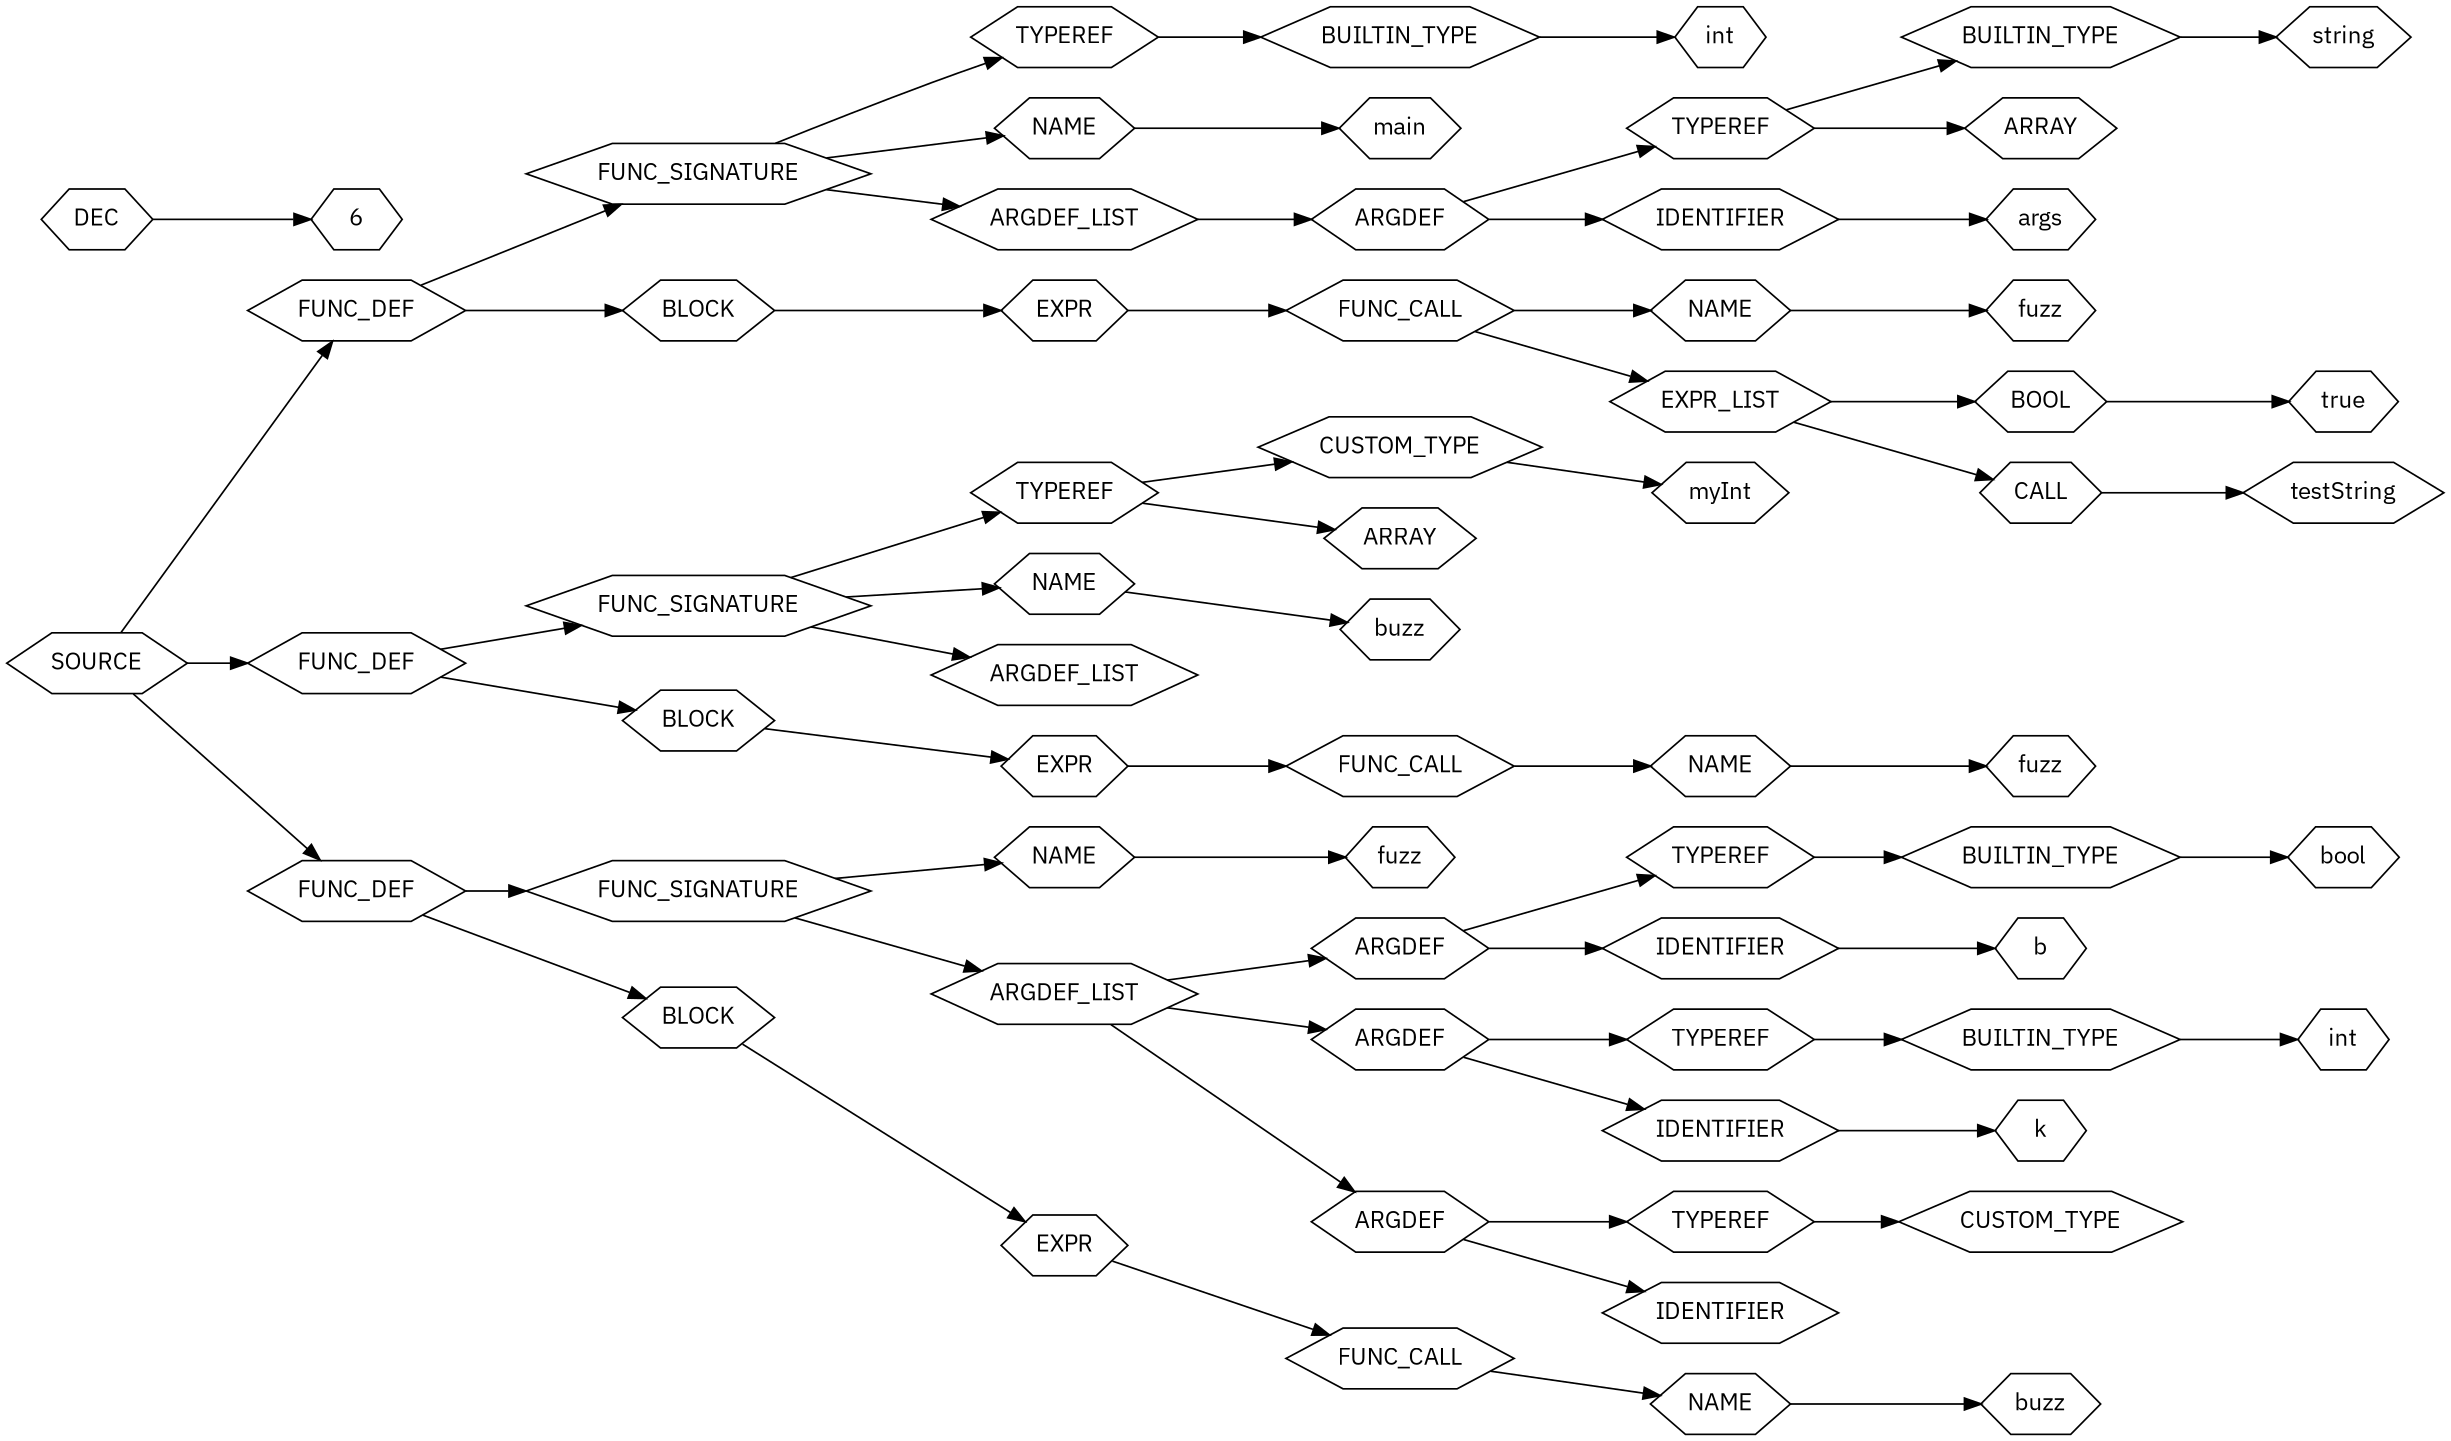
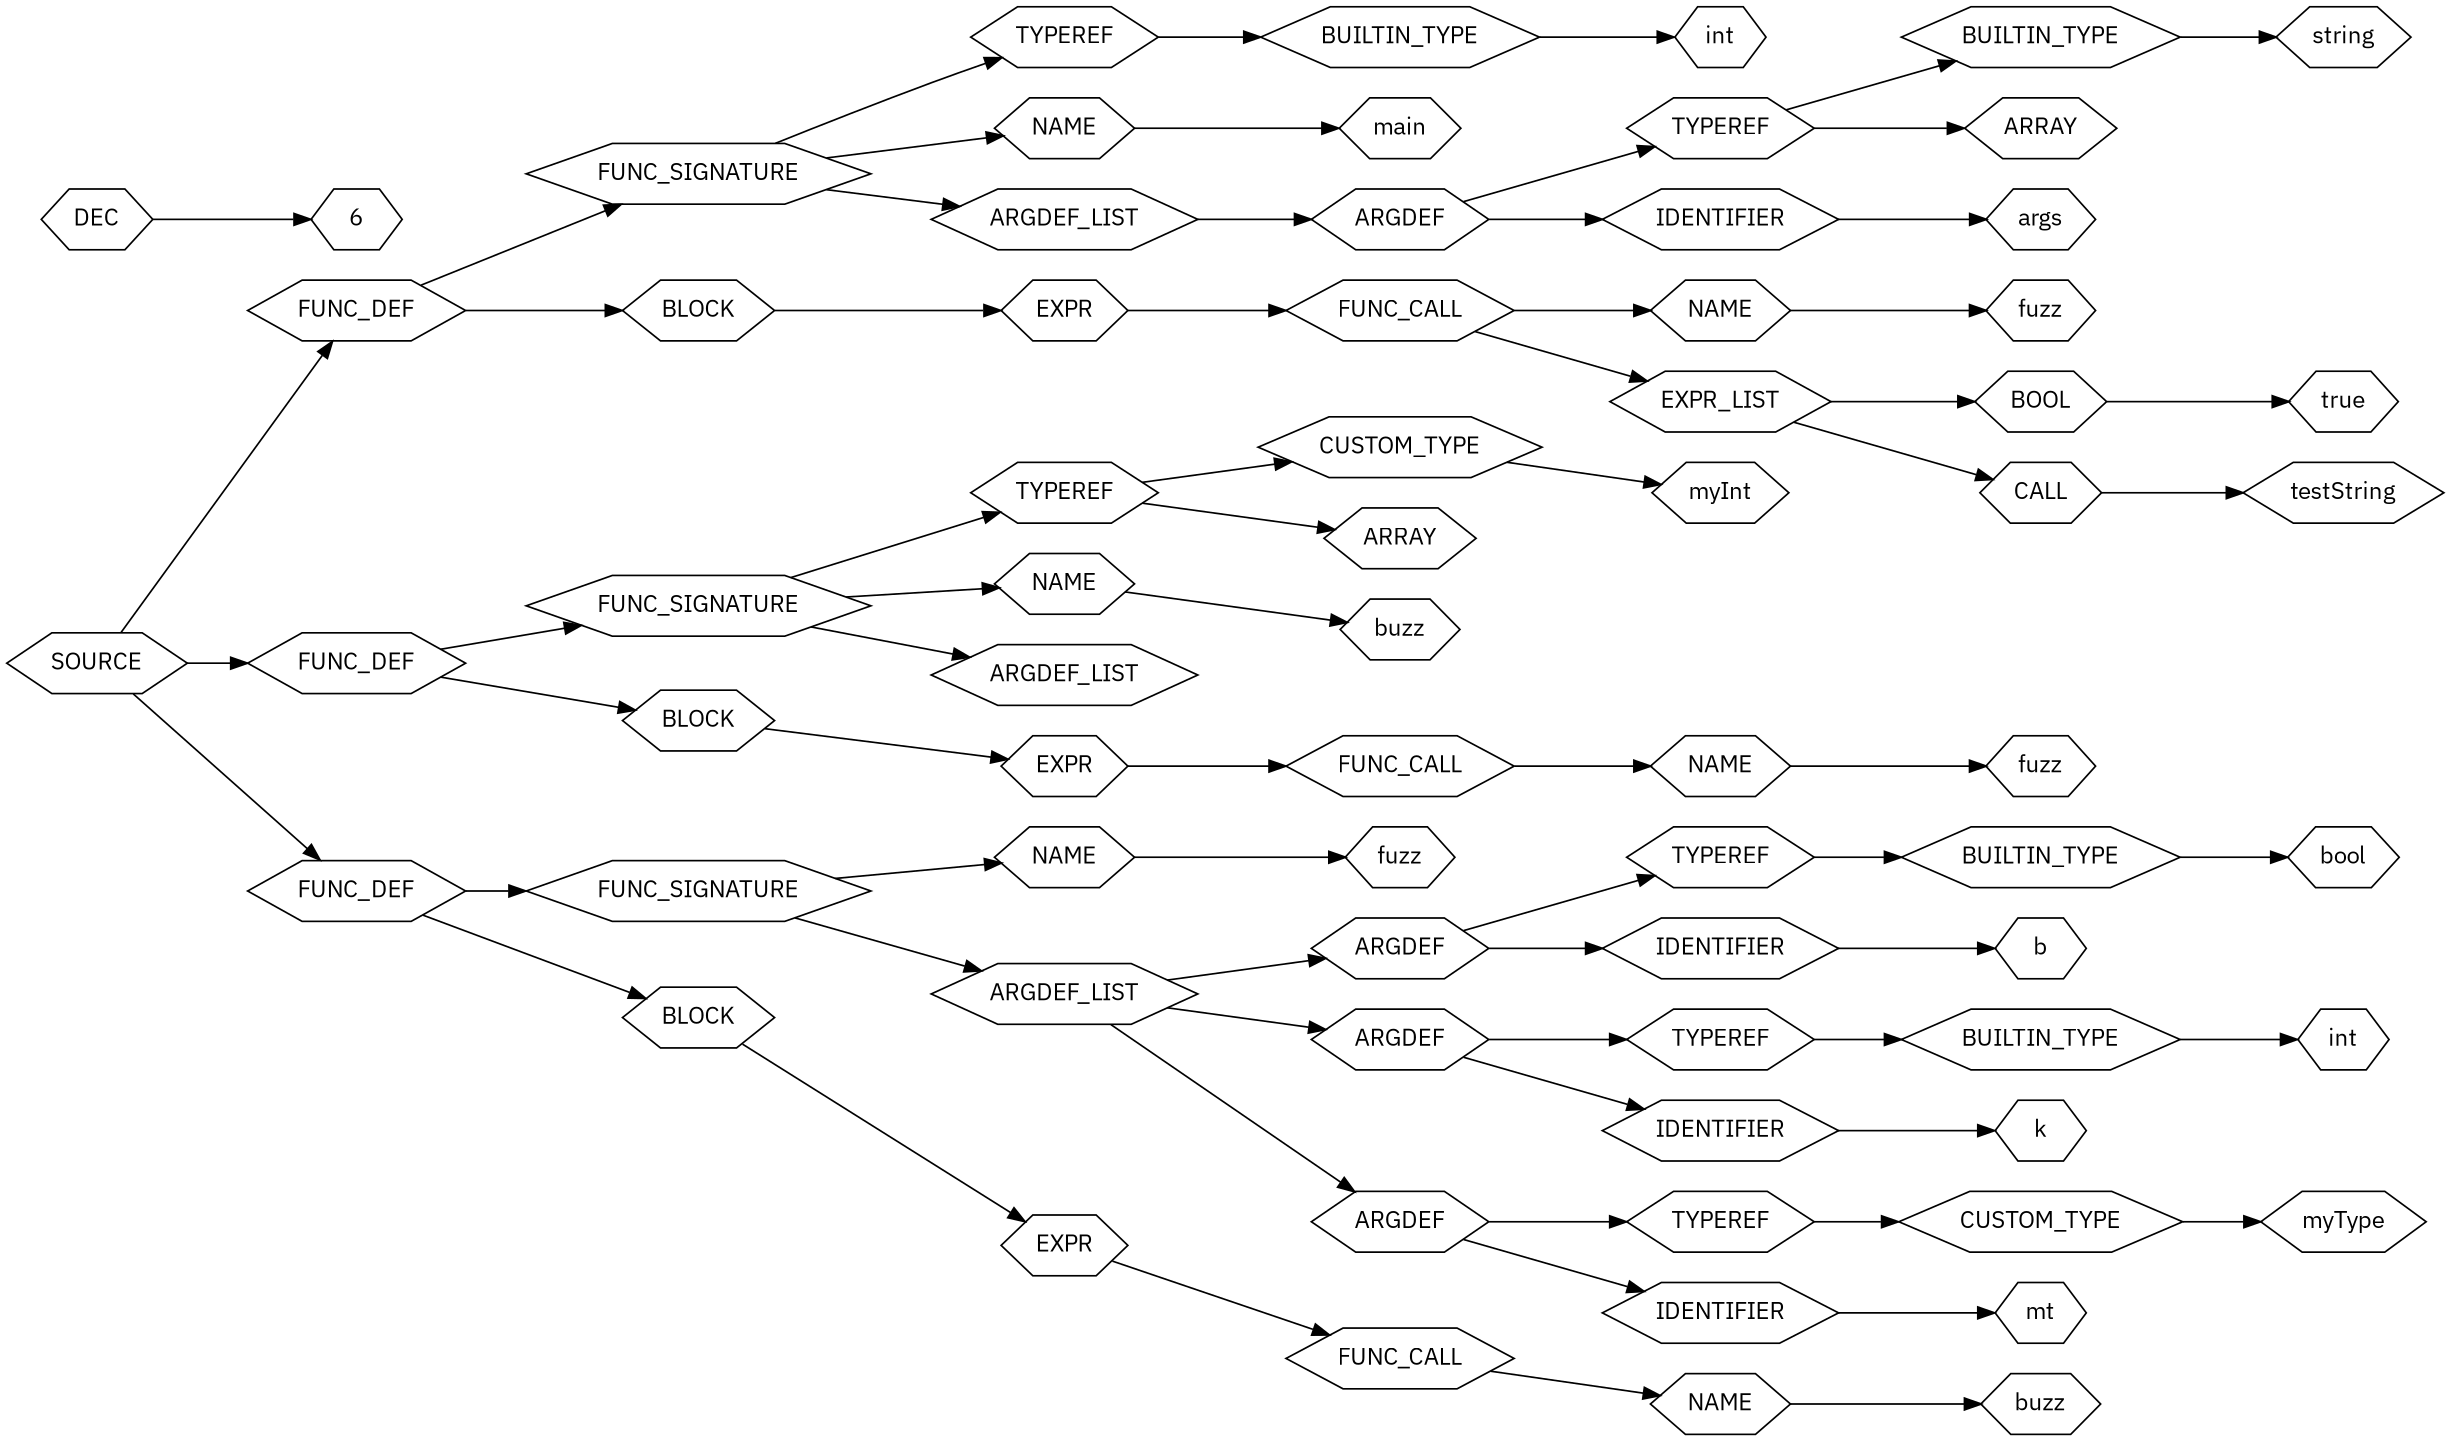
node "myType": added
node "mt": added
